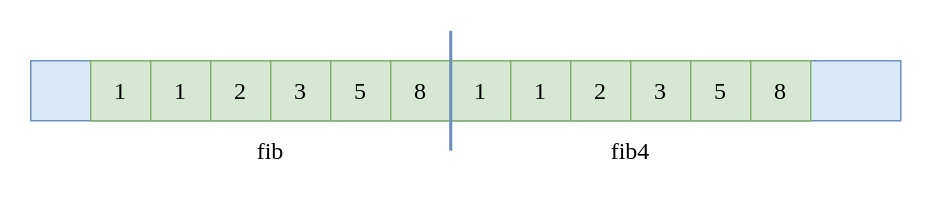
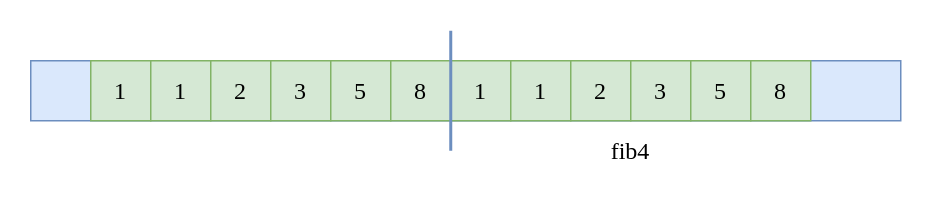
node "fib": removed
